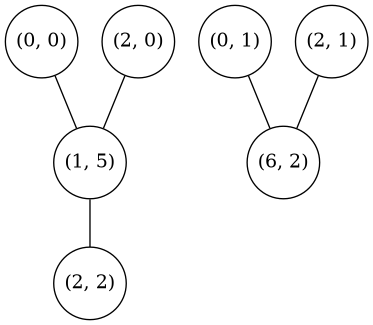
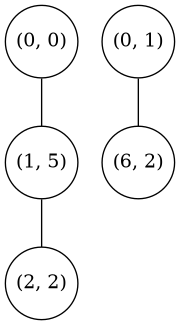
node "(2, 0)": removed
node "(2, 1)": removed
